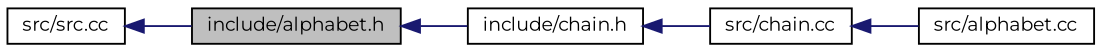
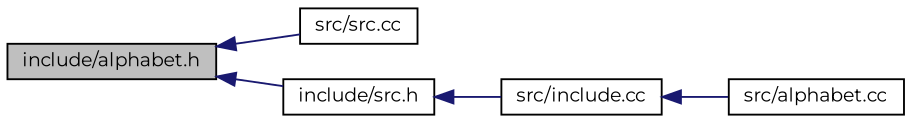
edge "include/alphabet.h" -> "src/src.cc": reversed
node "include/chain.h": label "include/chain.h" -> "include/src.h"
node "src/chain.cc": label "src/chain.cc" -> "src/include.cc"
